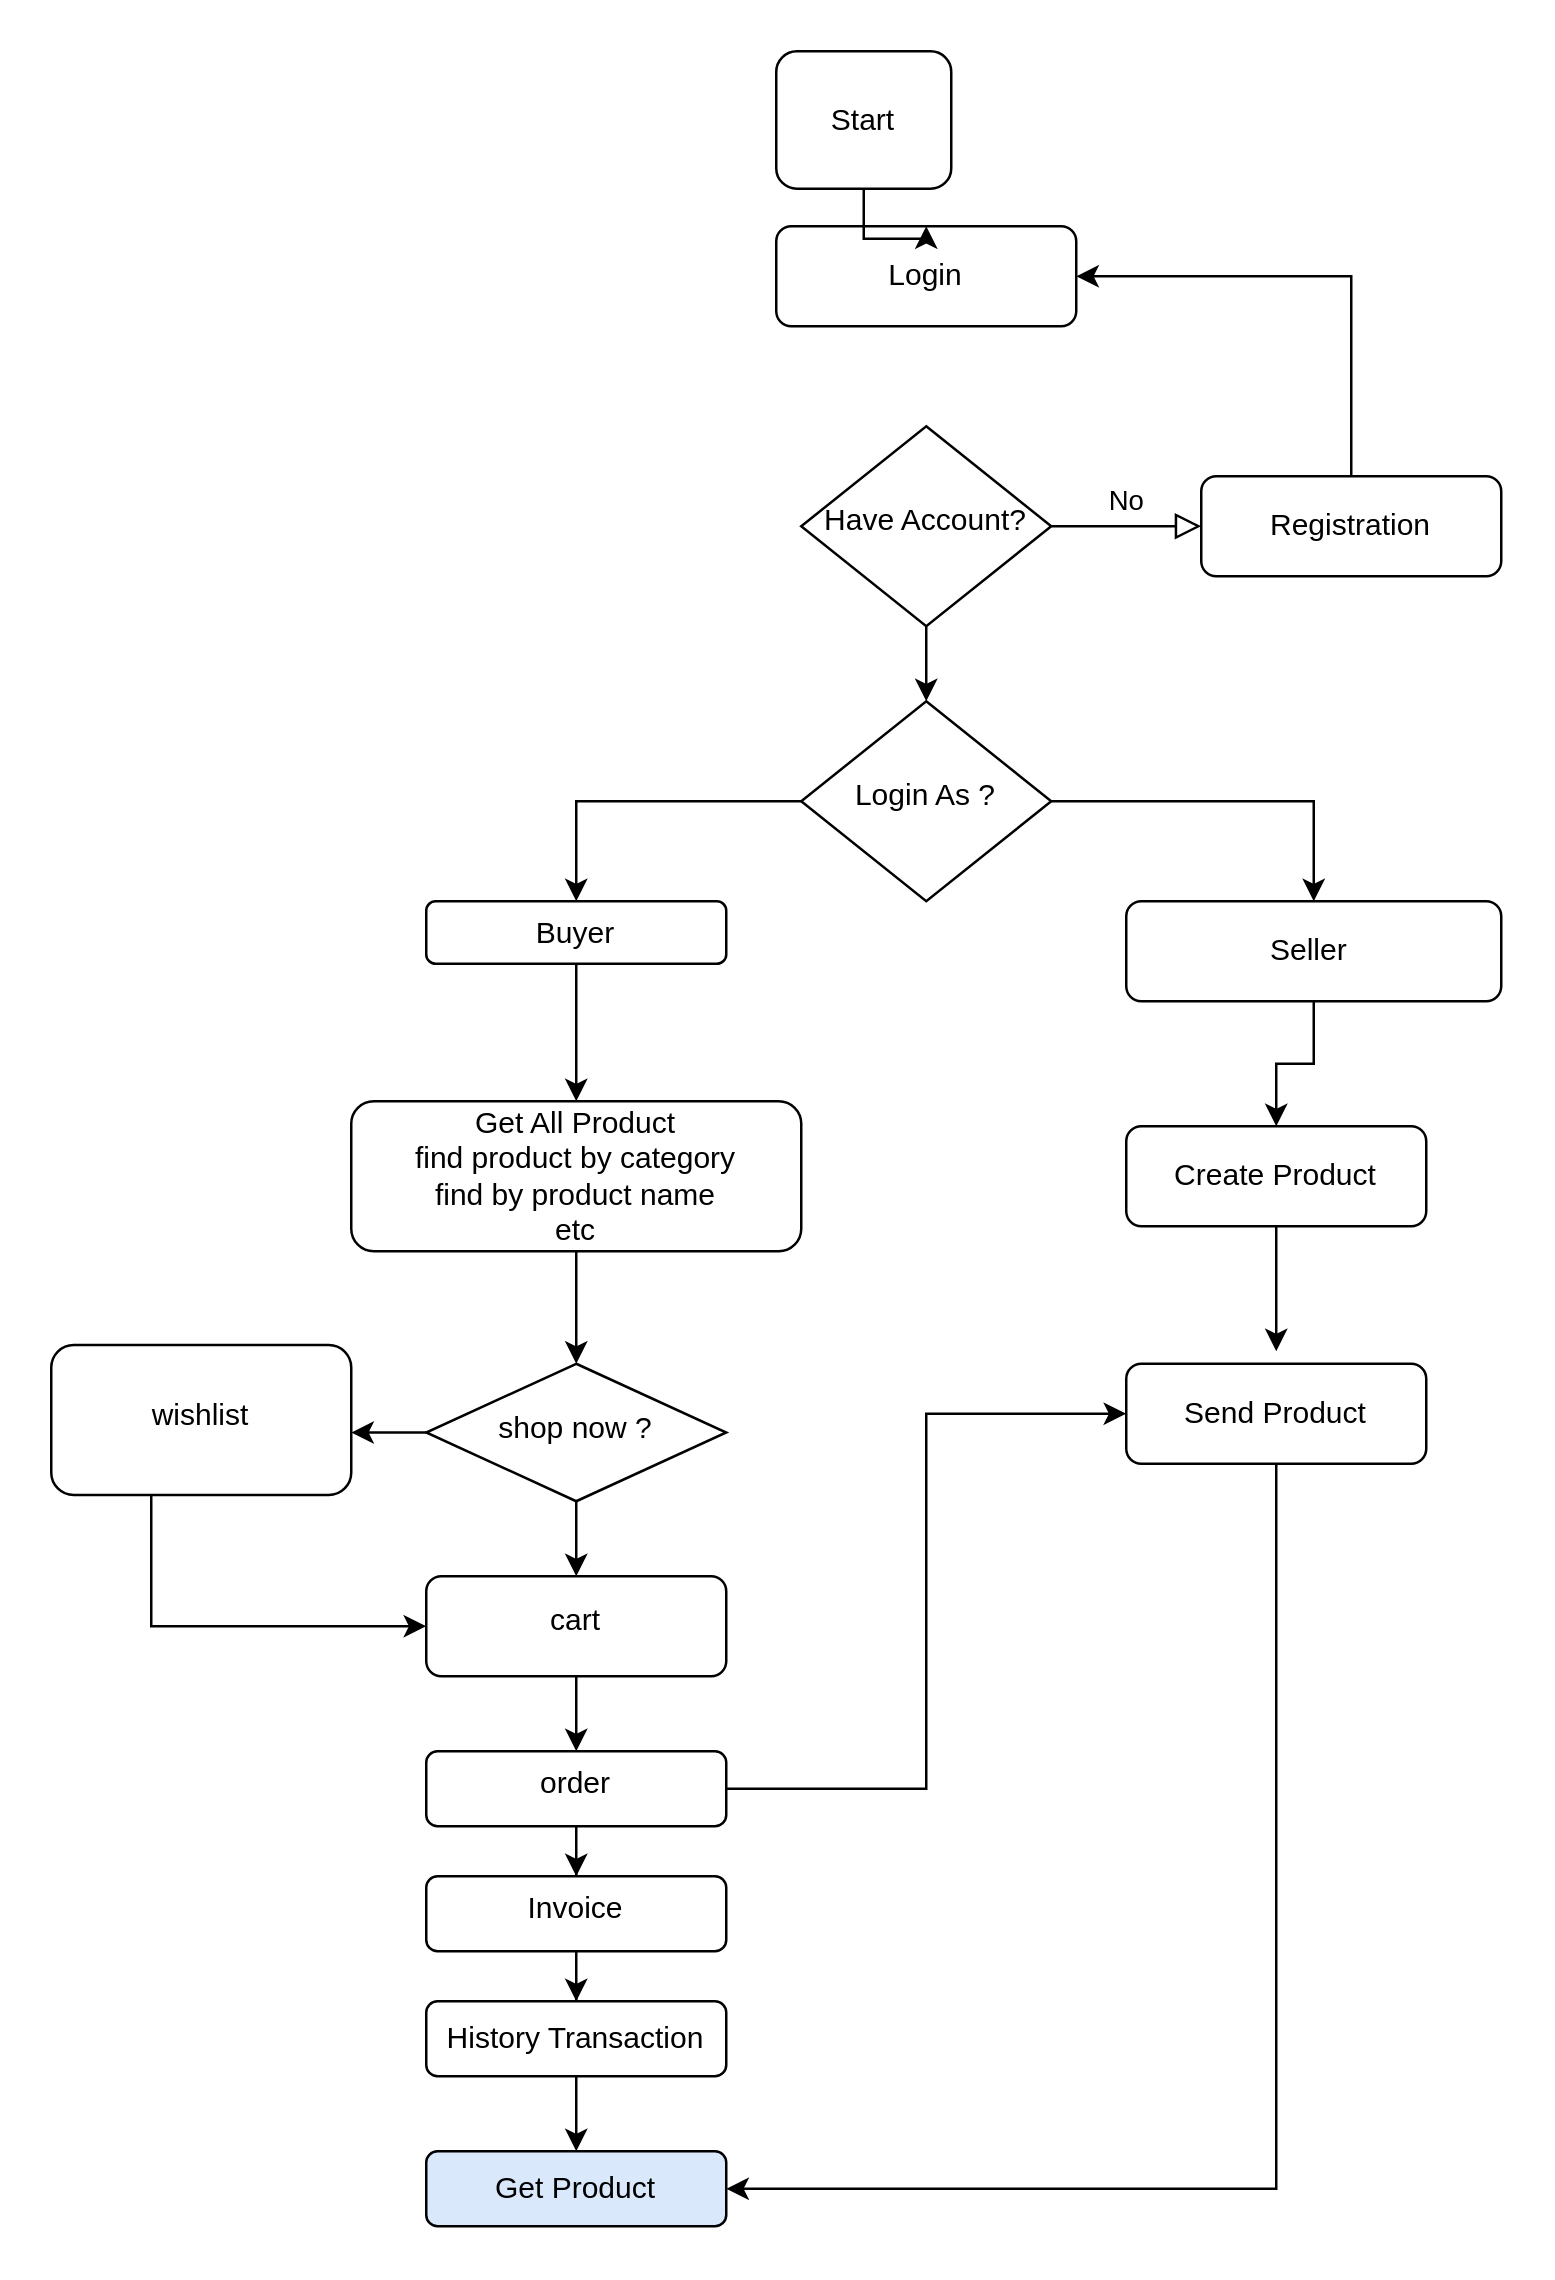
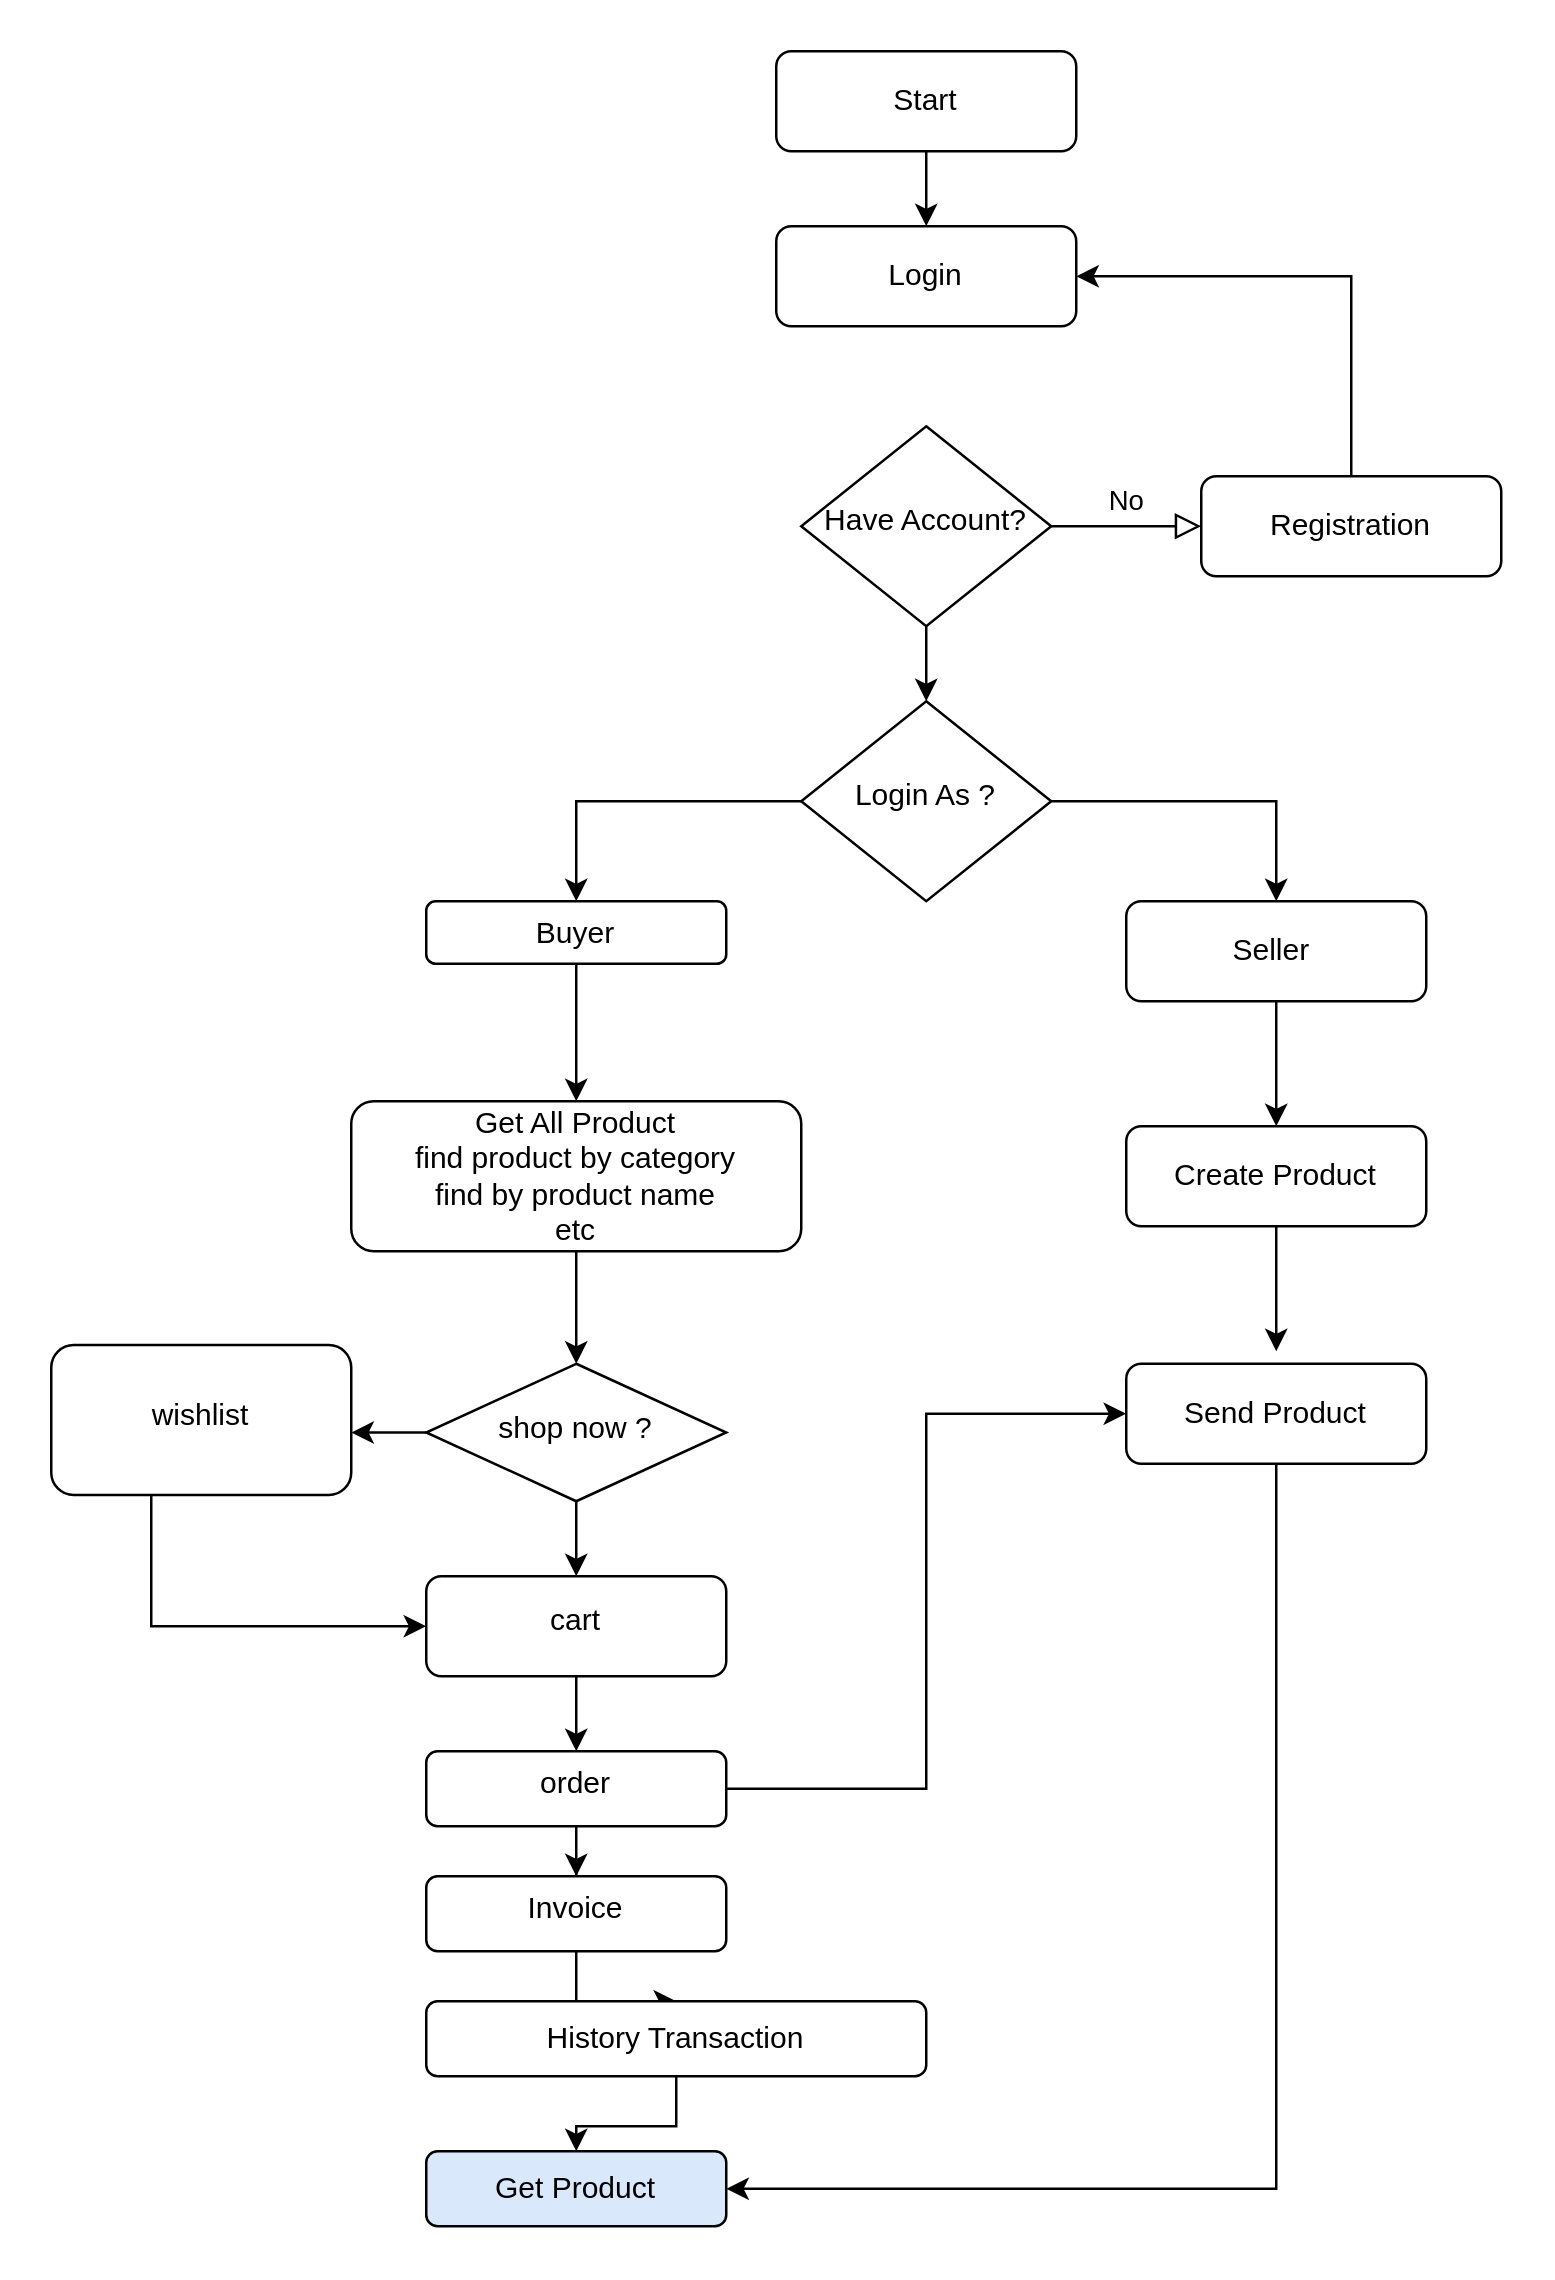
node "Start": size 175x138 -> 300x100
node "Seller": size 375x100 -> 300x100
node "History Transaction": size 300x75 -> 500x75
